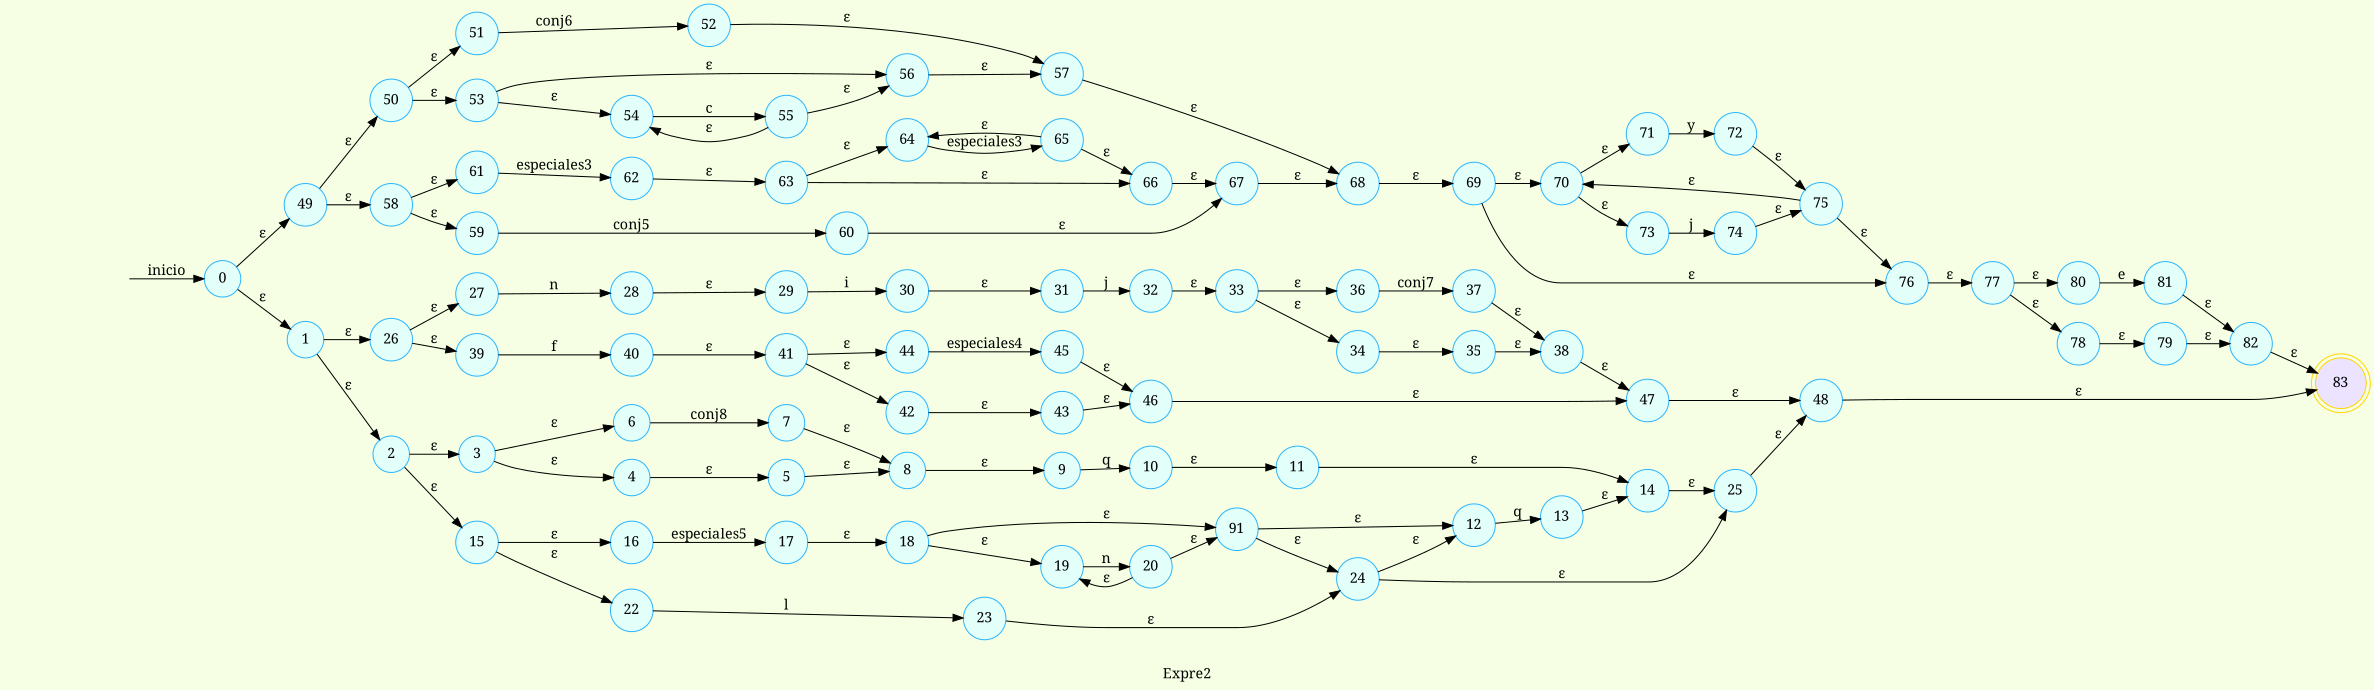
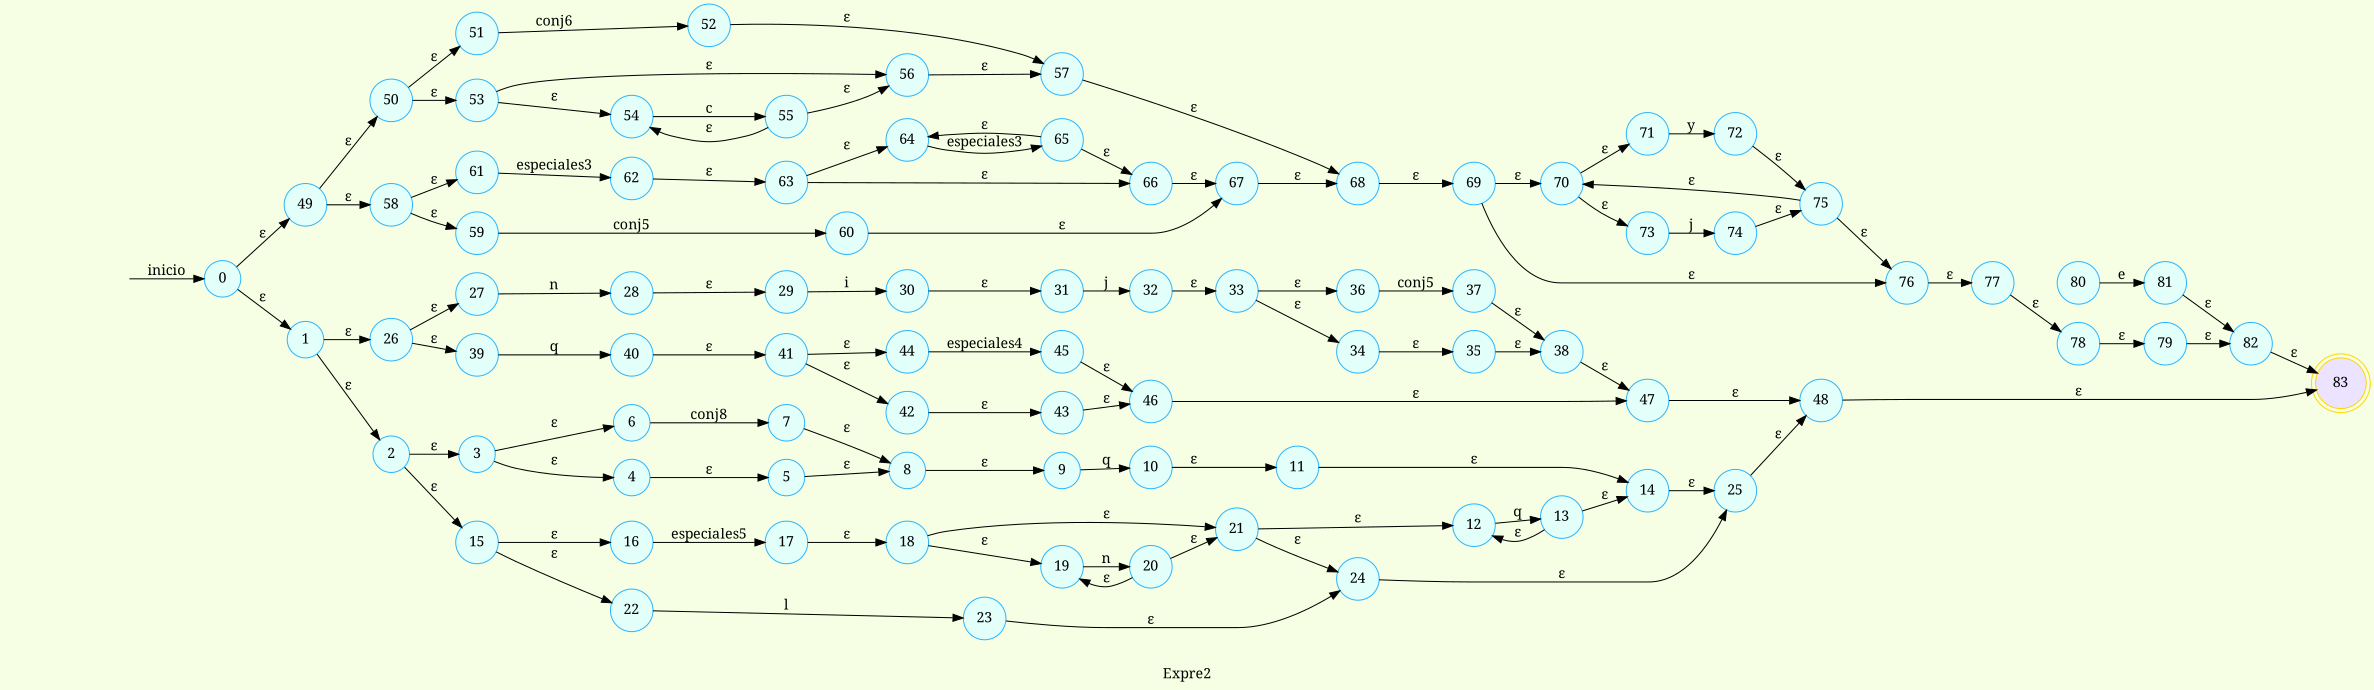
edge "36" -> "37": label "conj7" -> "conj5"
edge "77" -> "80": removed, label "ε"
edge "39" -> "40": label "f" -> "q"
node "91": label "91" -> "21"
edge "24" -> "12": now "13" -> "12"
